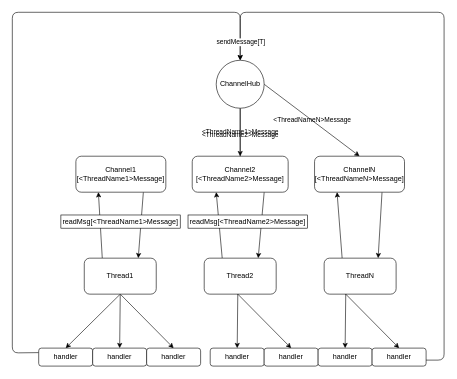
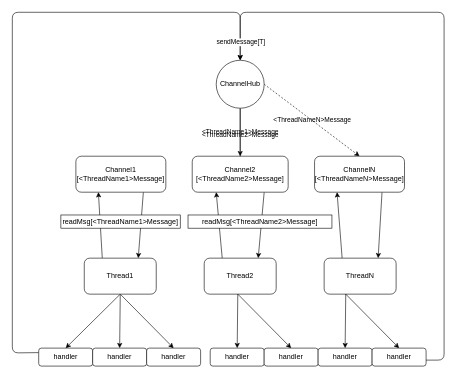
edge "ChannelHub" -> "ChannelN [<ThreadNameN>Message]": style solid -> dashed
node "readMsg[<ThreadName2>Message]": size 119x13 -> 144x13
